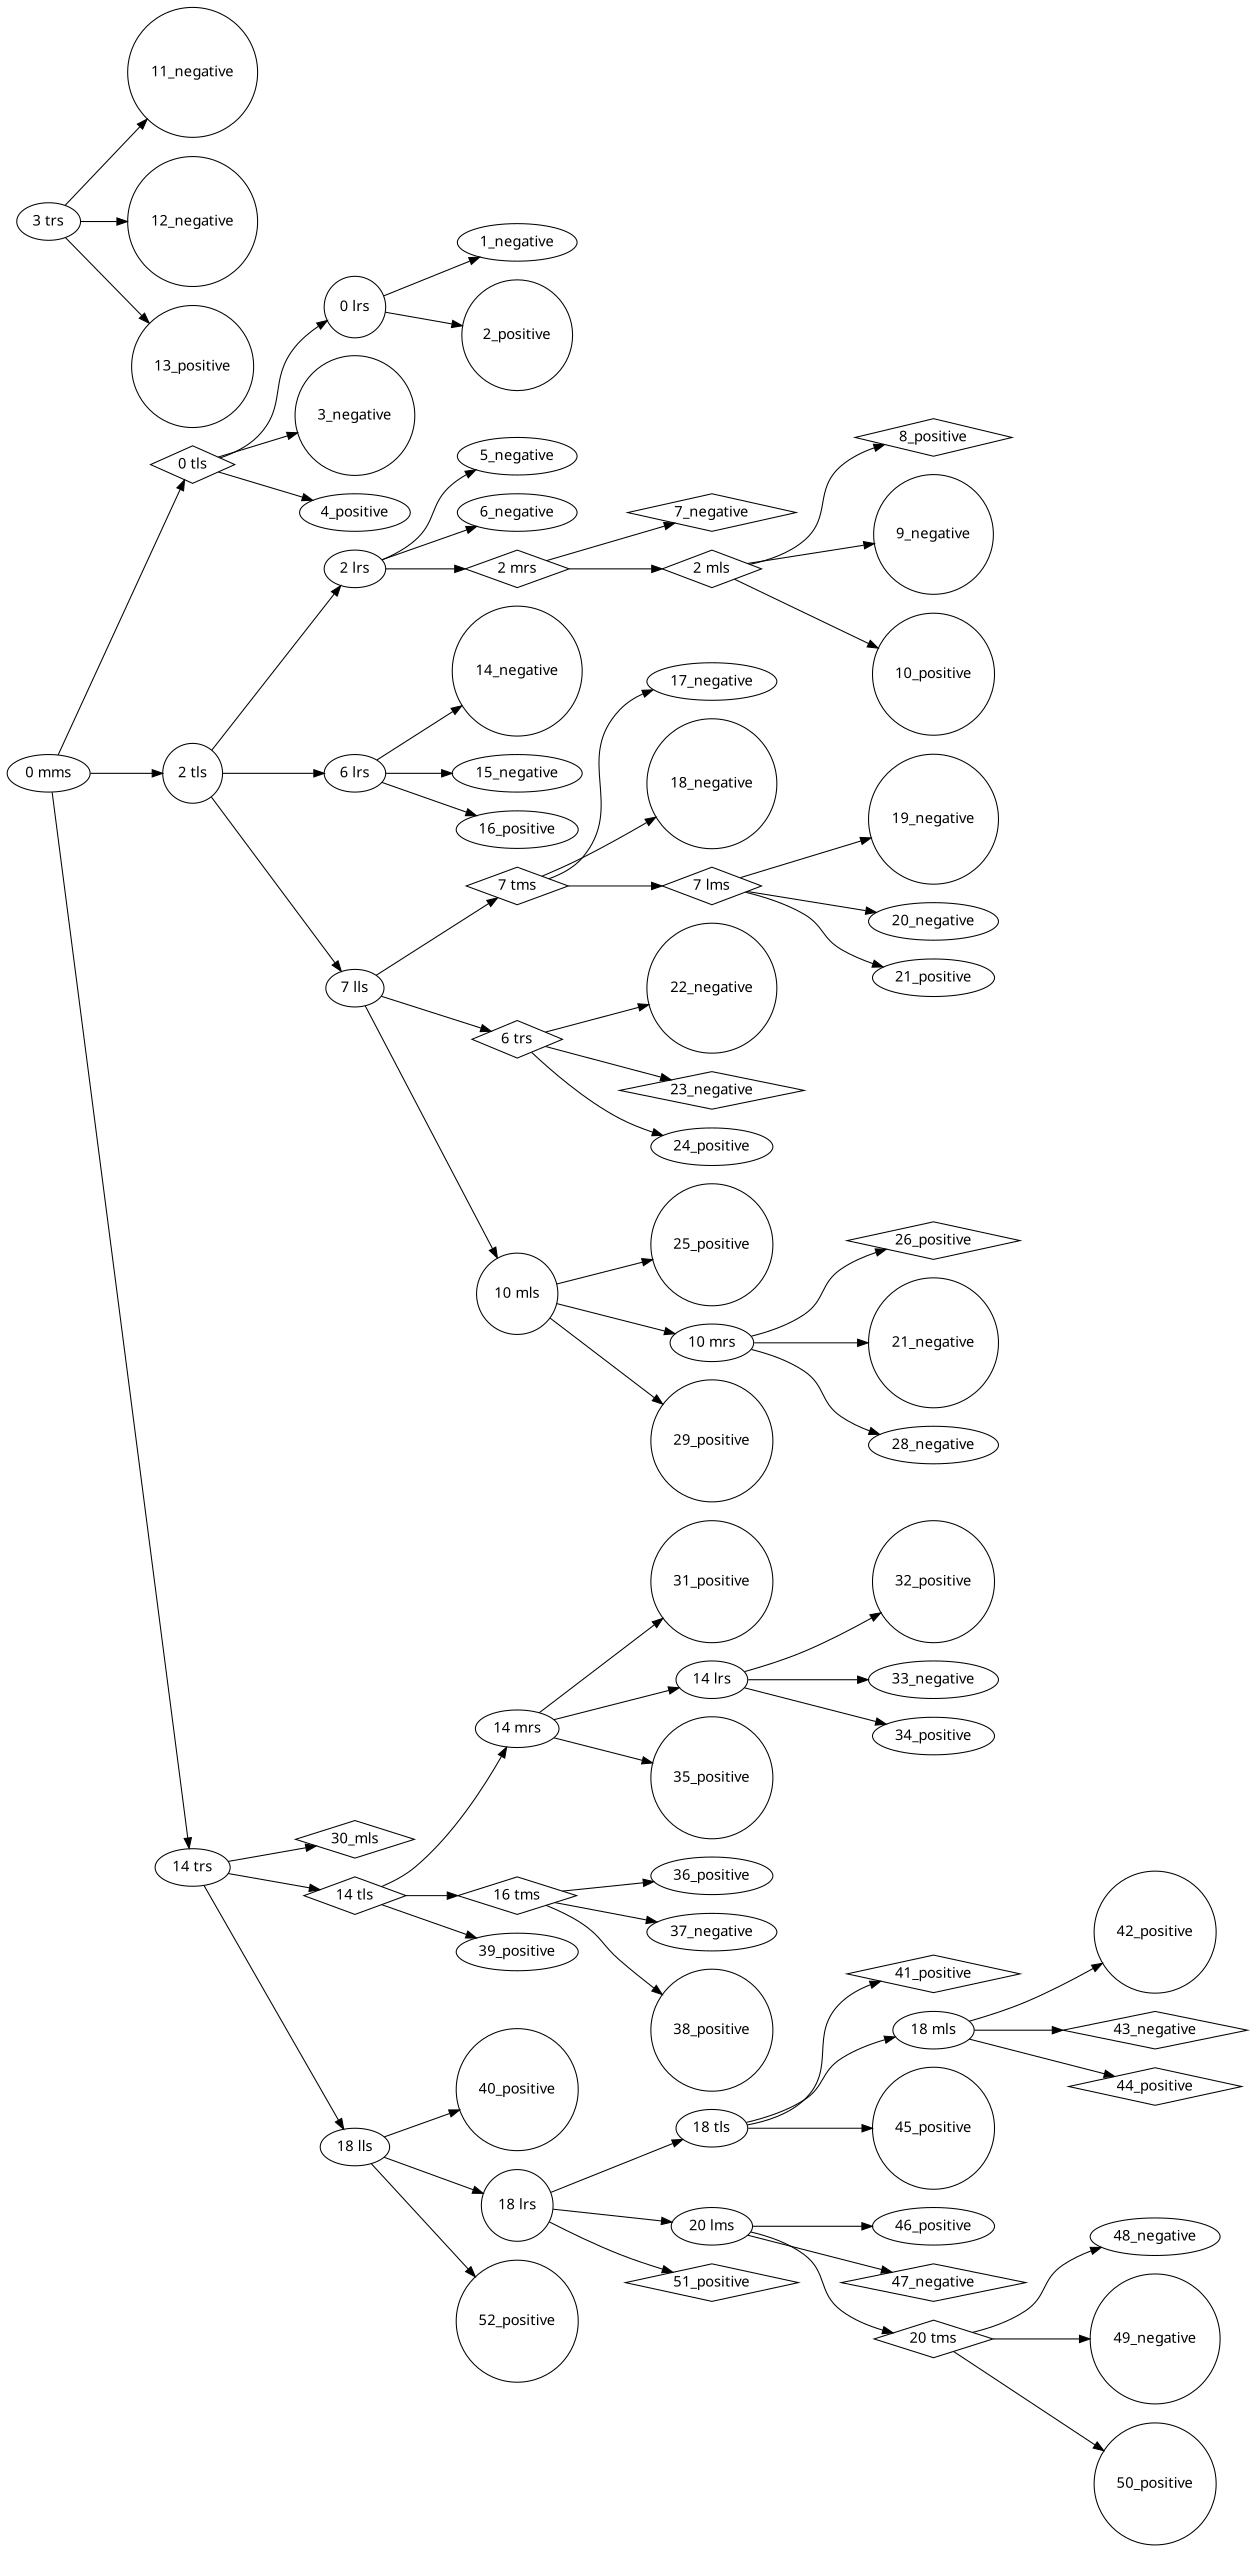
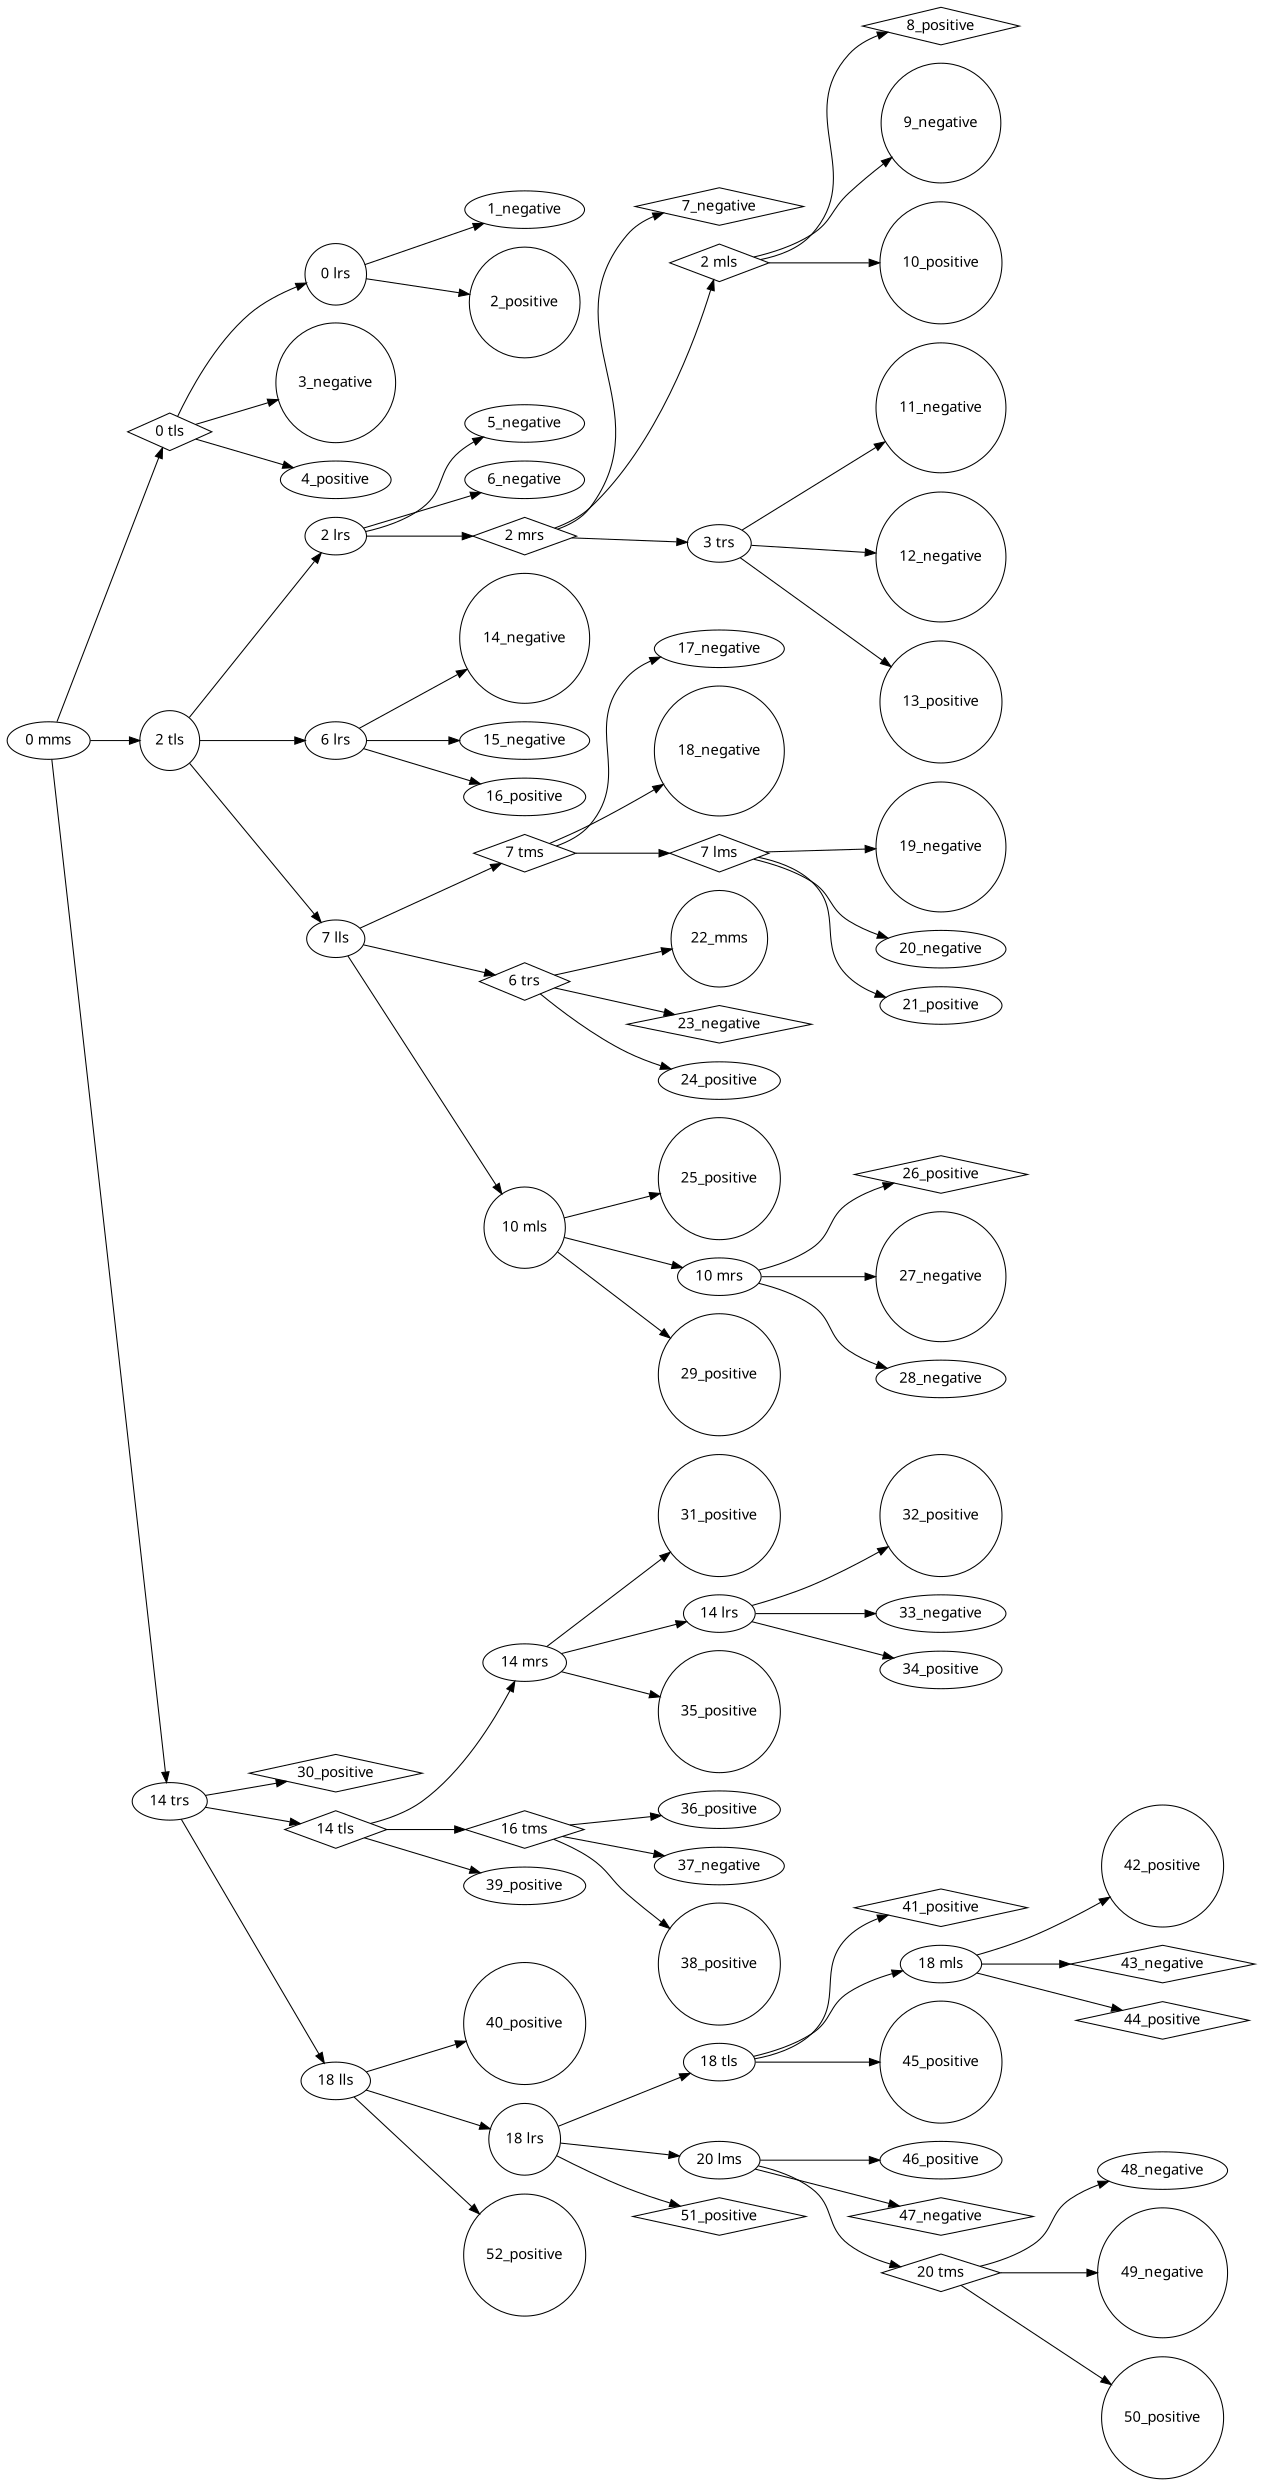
edge "2 mrs" -> "3 trs": added
node "22_negative": label "22_negative" -> "22_mms"
node "21_negative": label "21_negative" -> "27_negative"
node "30_mls": label "30_mls" -> "30_positive"
